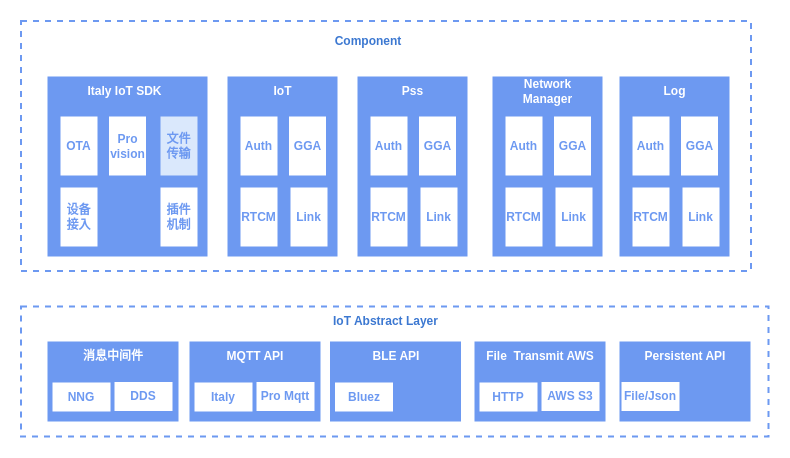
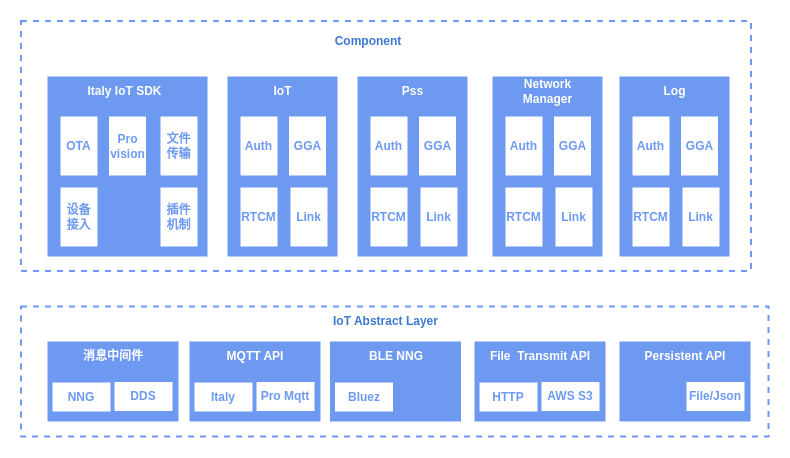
node "文件传输": fillcolor #dae8fc -> #ffffff
node "BLE API": label "BLE API" -> "BLE NNG"
node "File Transmit AWS": label "File Transmit AWS" -> "File Transmit API"
node "File/Json": moved (651, 397) -> (716, 397)
